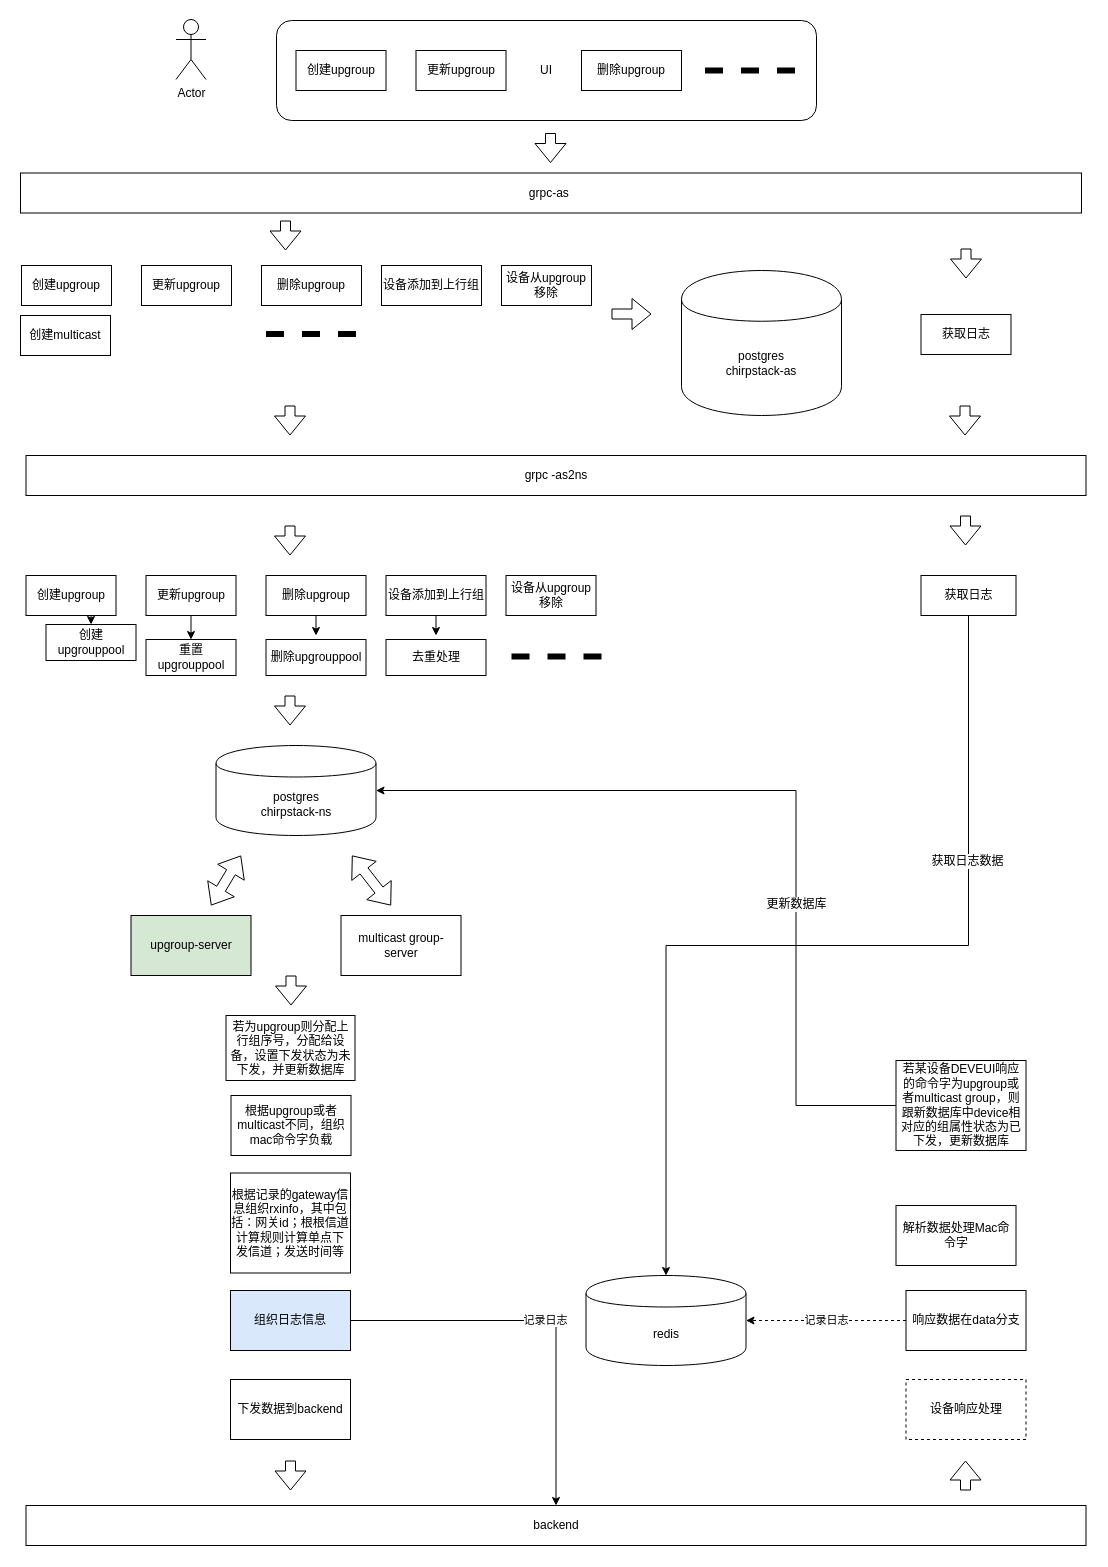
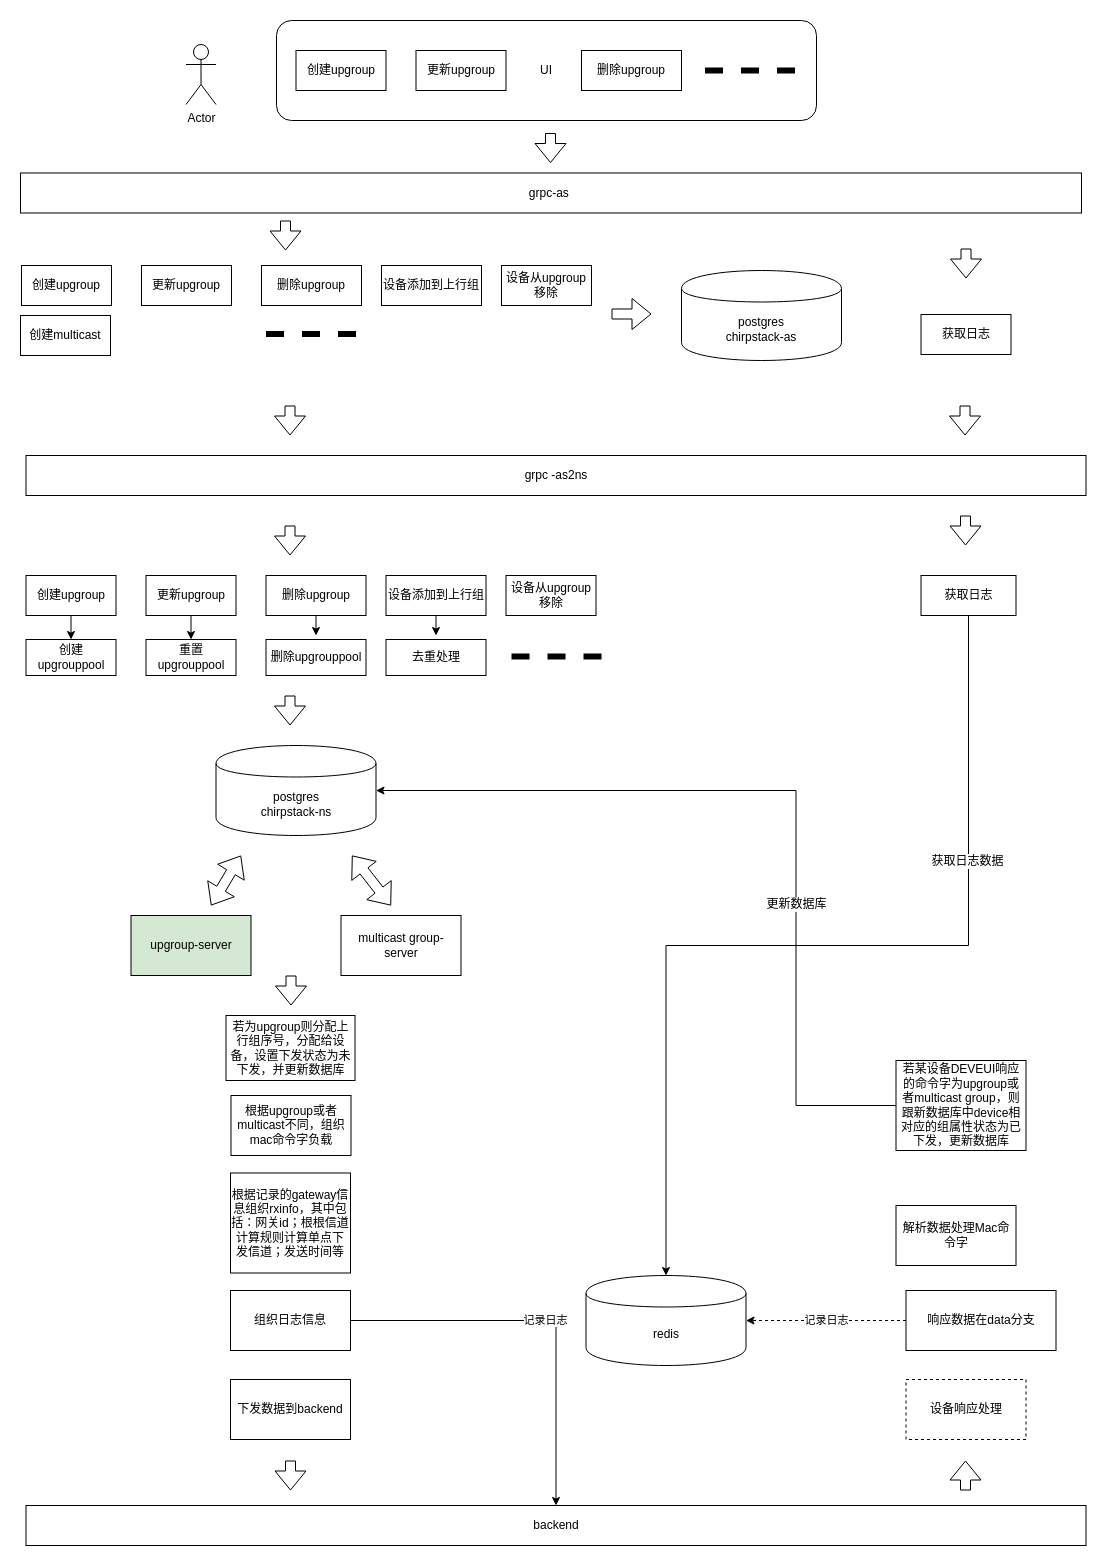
node "Actor": moved (191, 50) -> (201, 75)
node "postgres chirpstack-as": size 160x145 -> 160x90
node "创建upgrouppool": moved (91, 643) -> (71, 658)
node "组织日志信息": fillcolor #dae8fc -> #ffffff
node "响应数据在data分支": size 120x60 -> 150x60
